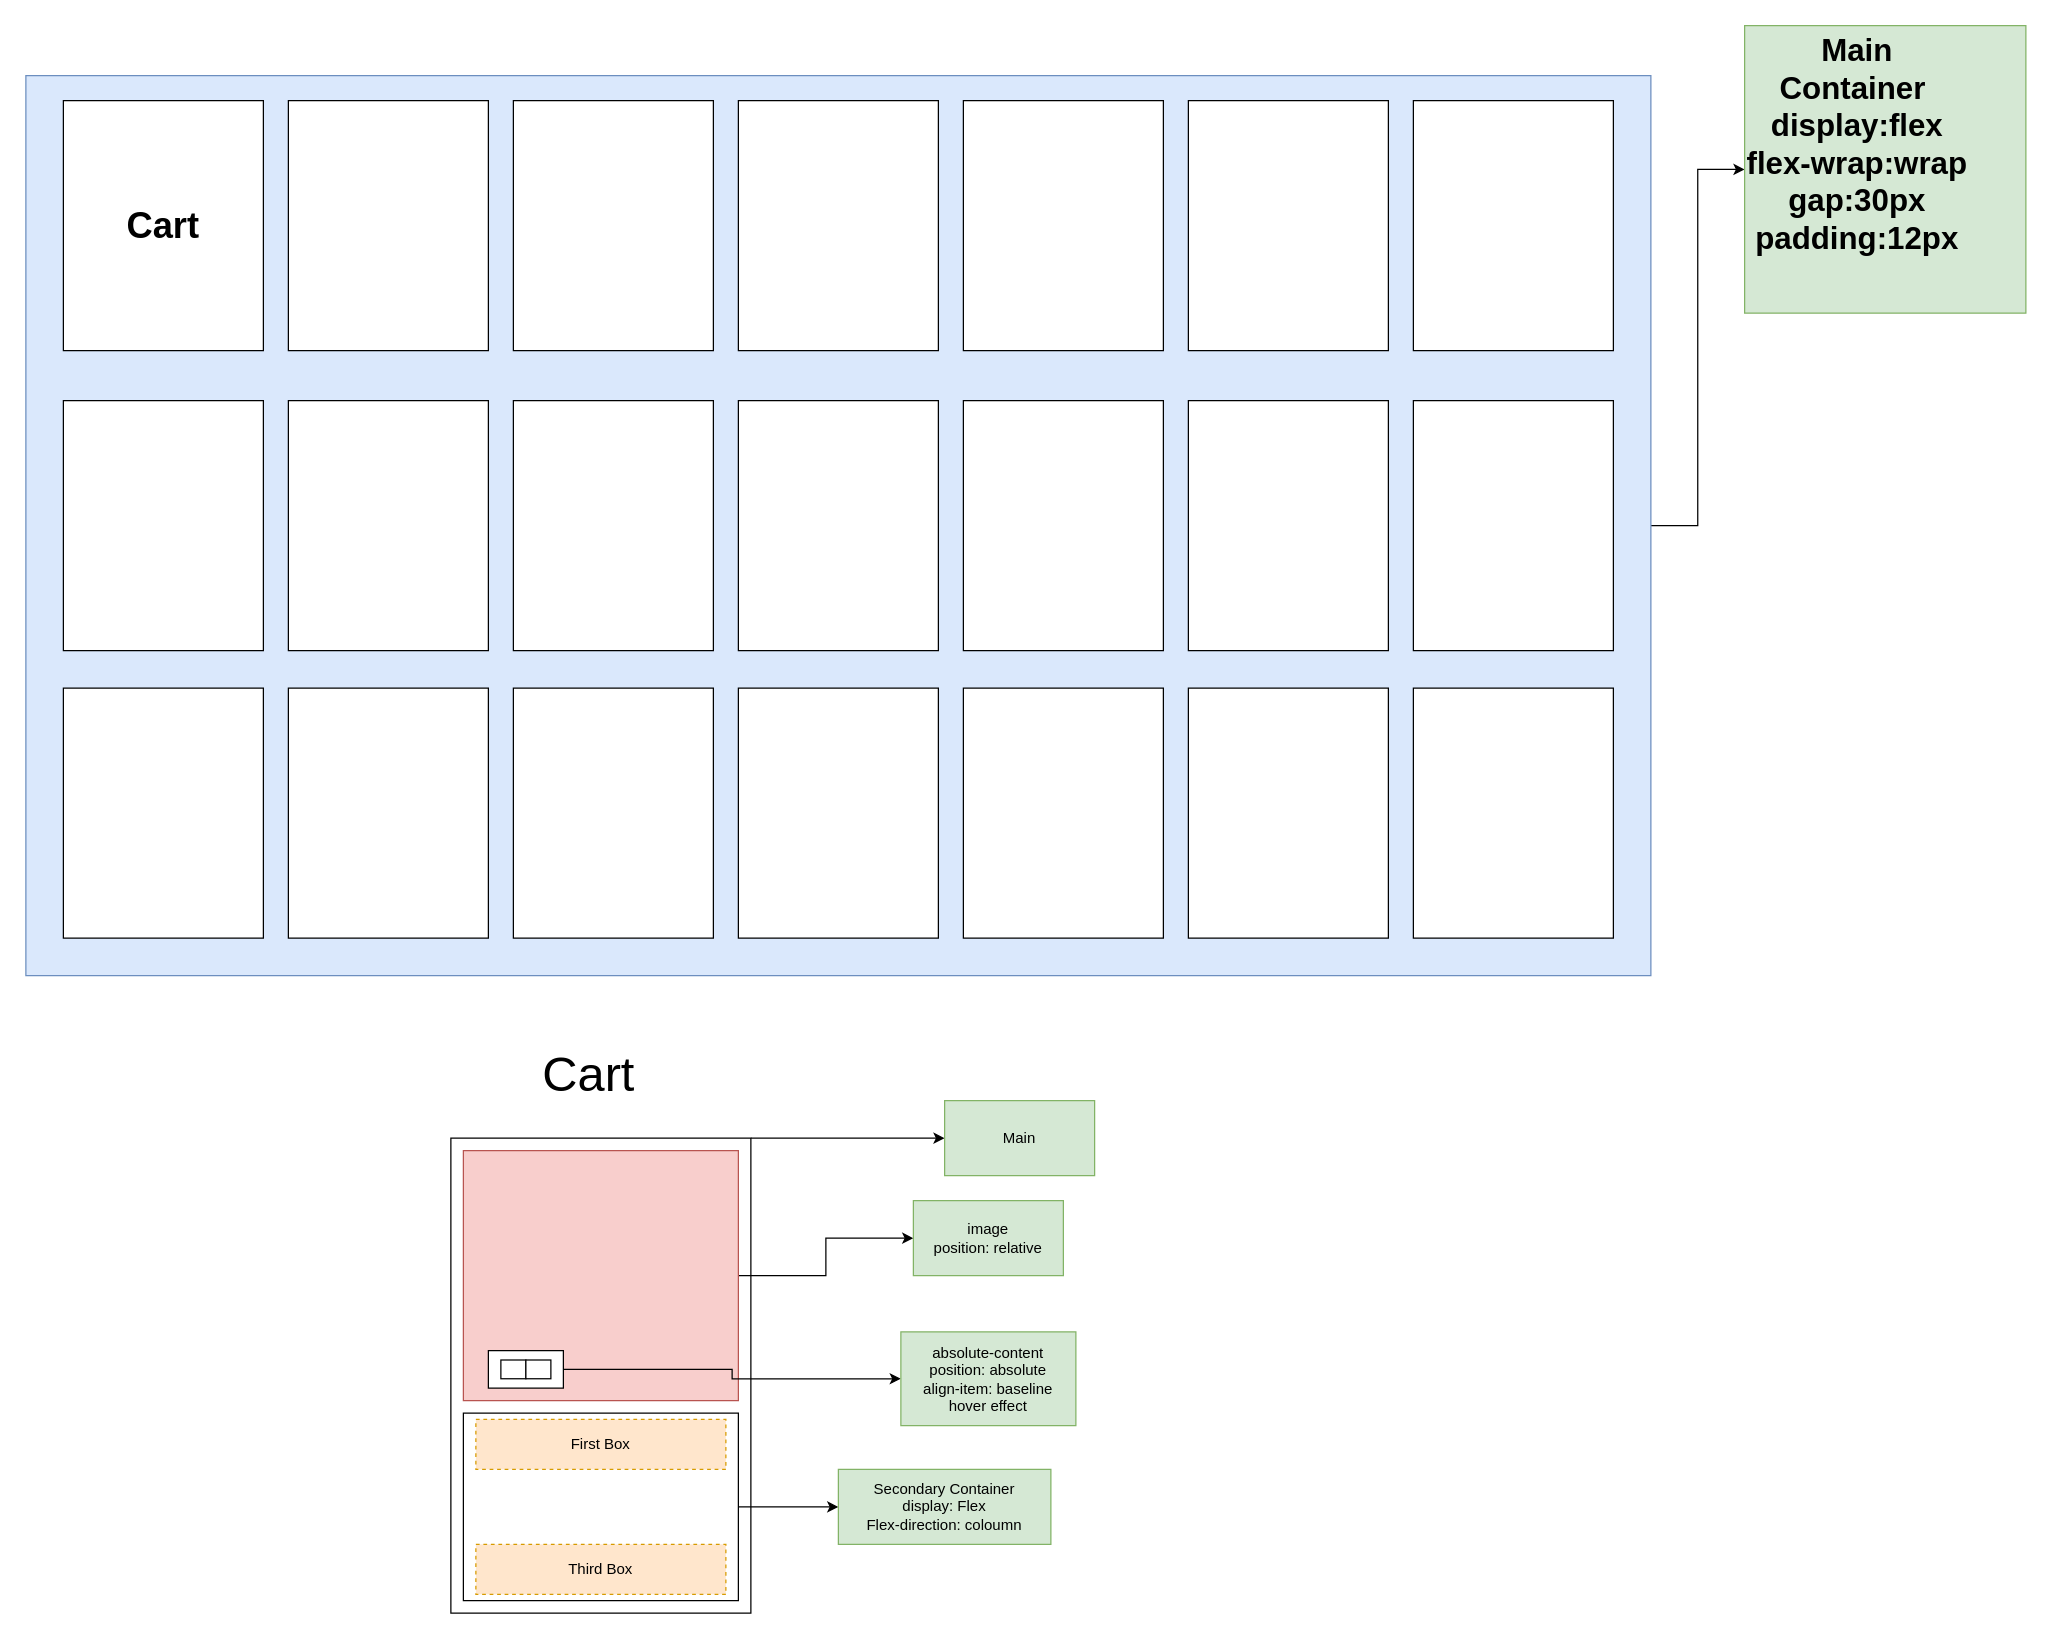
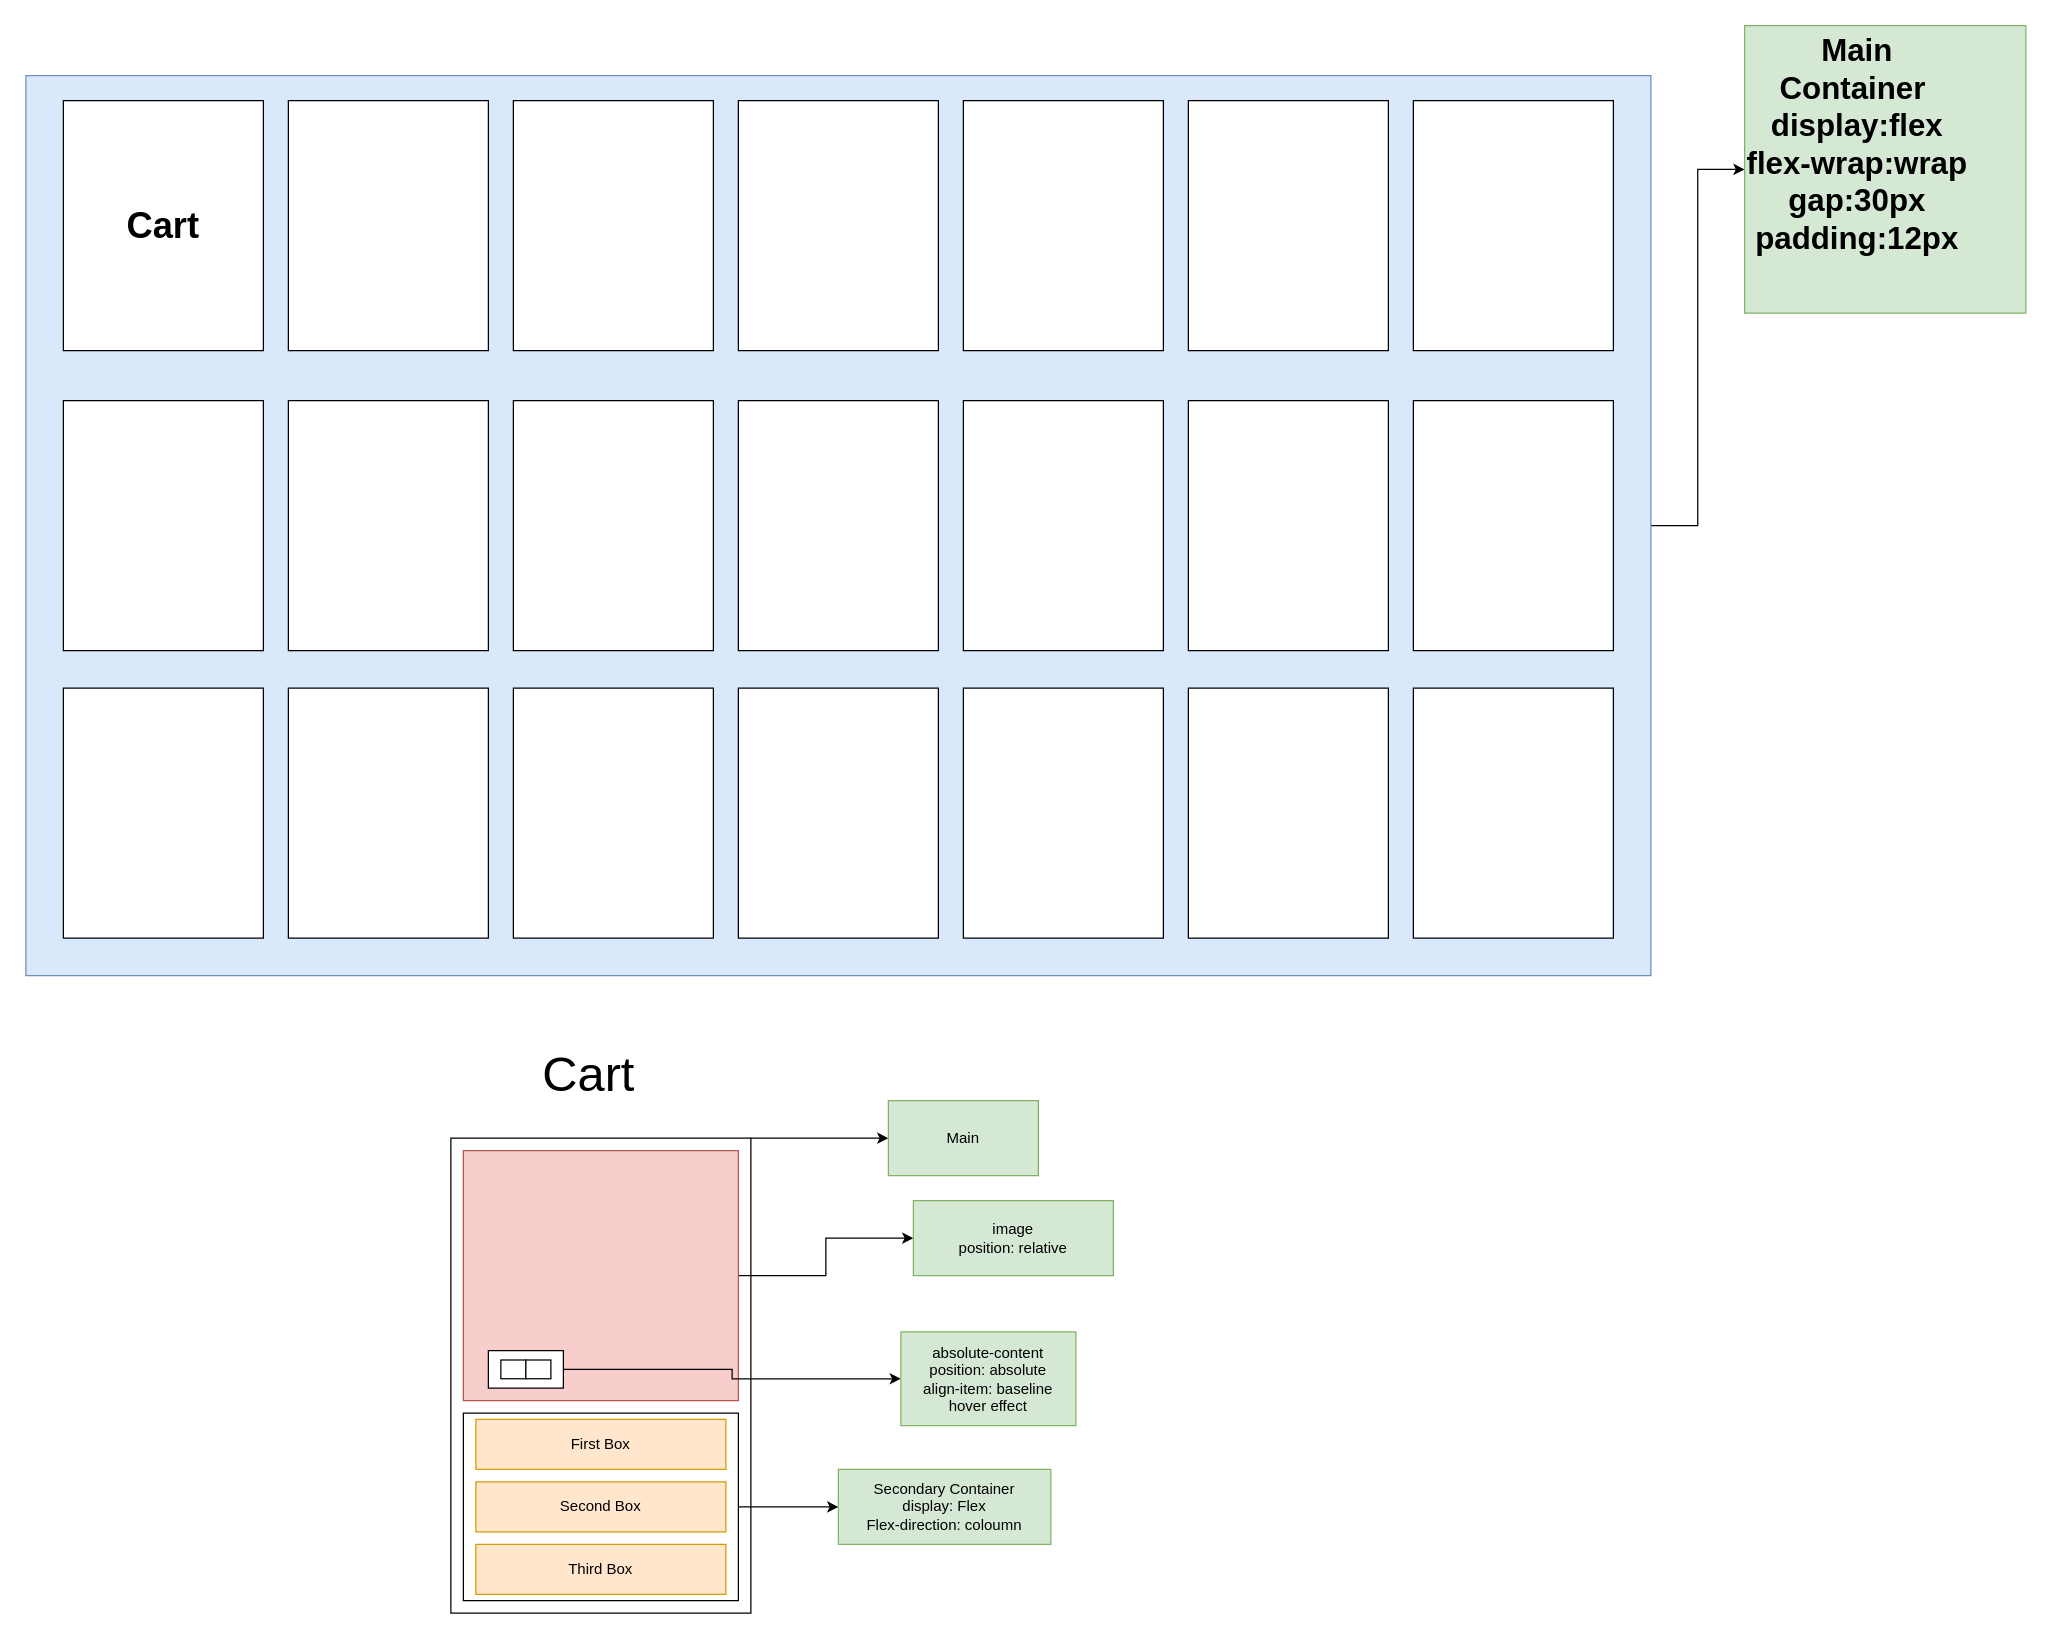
node "Main": moved (1019, 1138) -> (963, 1138)
node "image position: relative": size 150x75 -> 200x75
node "First Box": style dashed -> solid
node "Second Box": added
node "Third Box": style dashed -> solid
